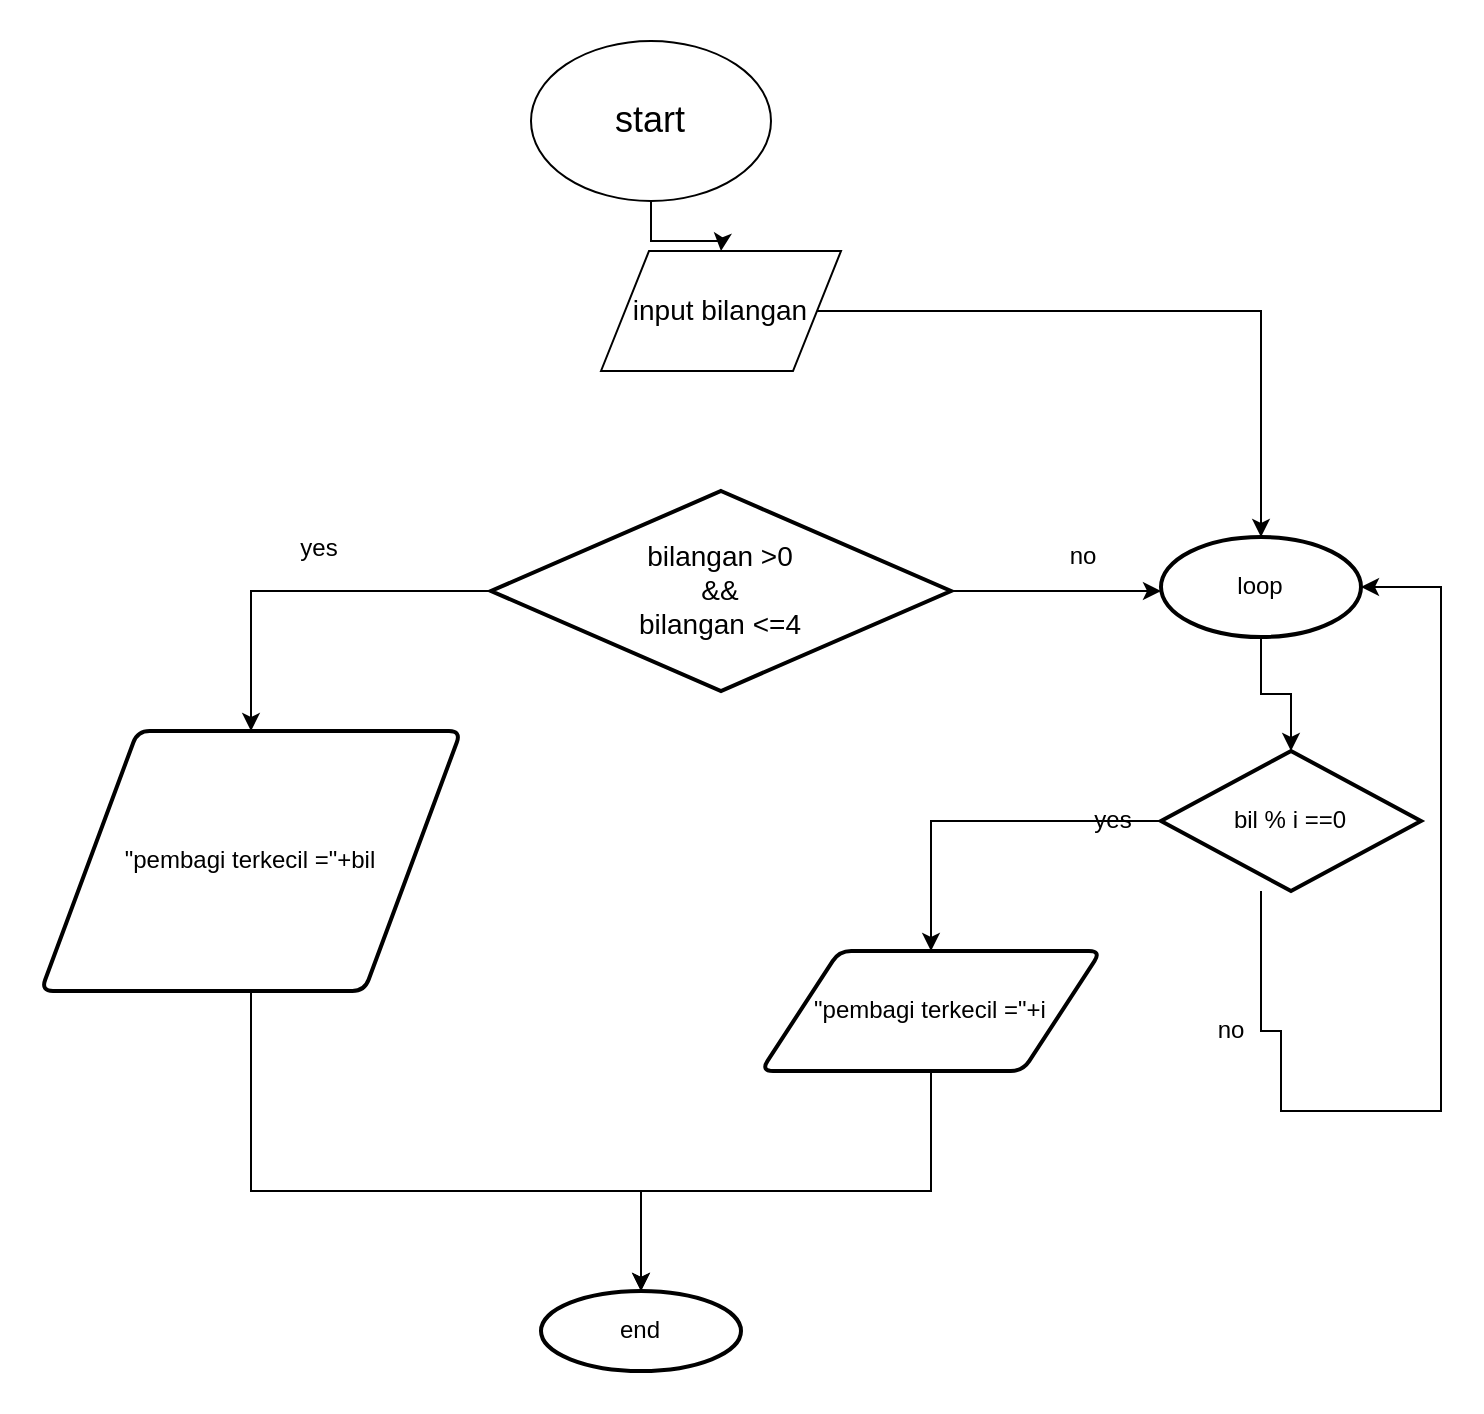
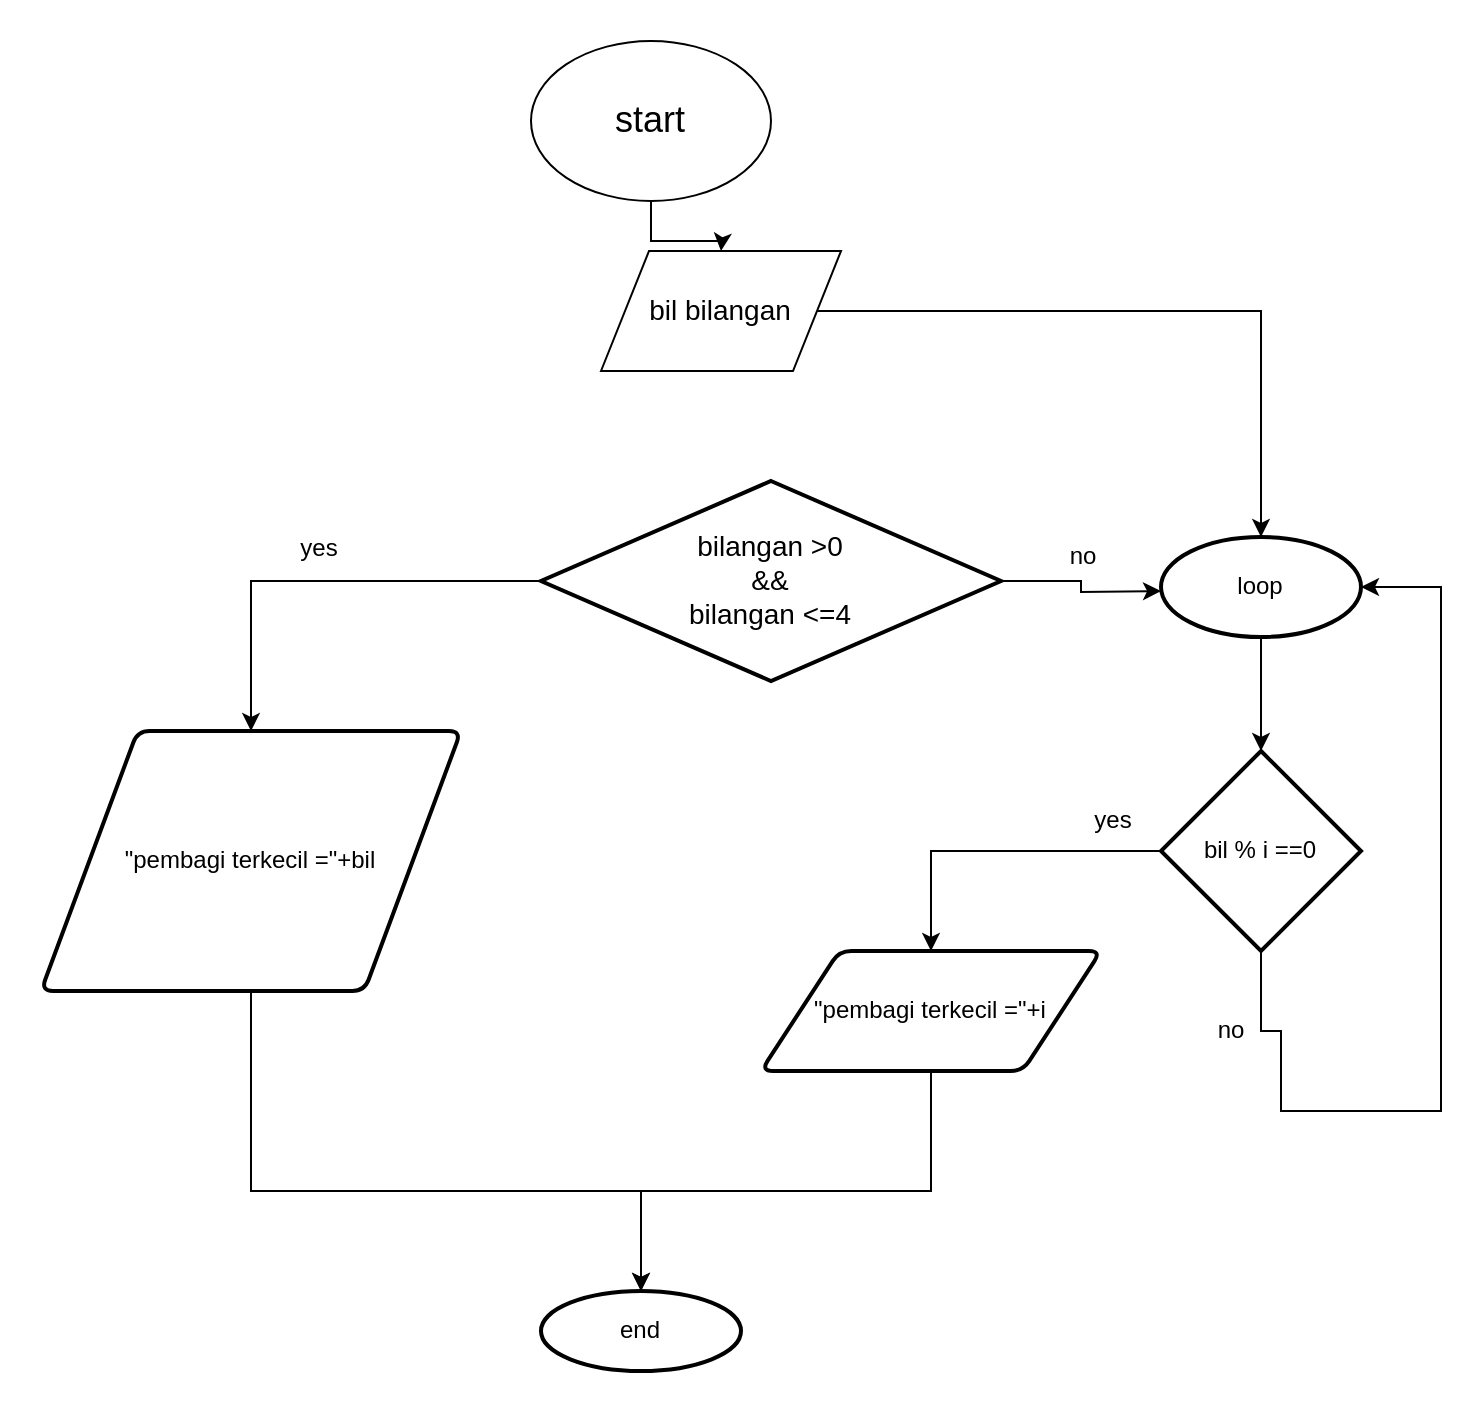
node "input bilangan": label "input bilangan" -> "bil bilangan"
node "bilangan >0 && bilangan <=4": moved (721, 591) -> (771, 581)
node "bil % i ==0": size 260x140 -> 200x200
